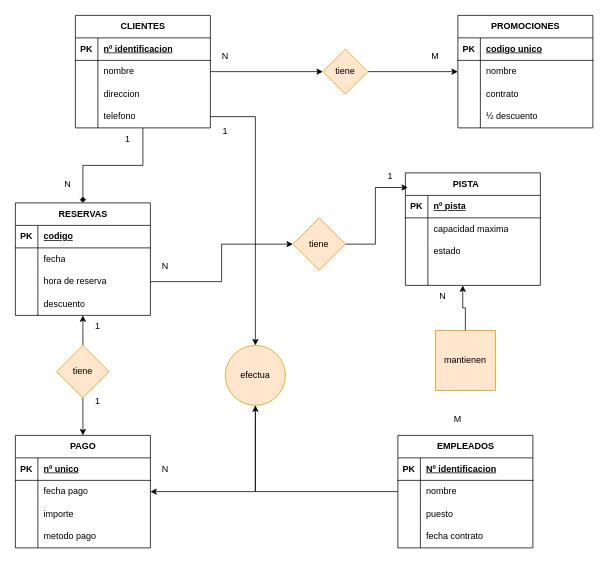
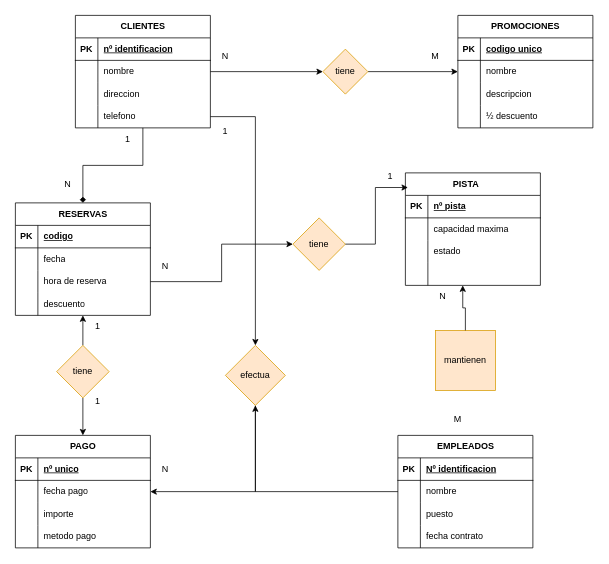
node "contrato": label "contrato" -> "descripcion"
node "efectua": shape ellipse -> diamond
